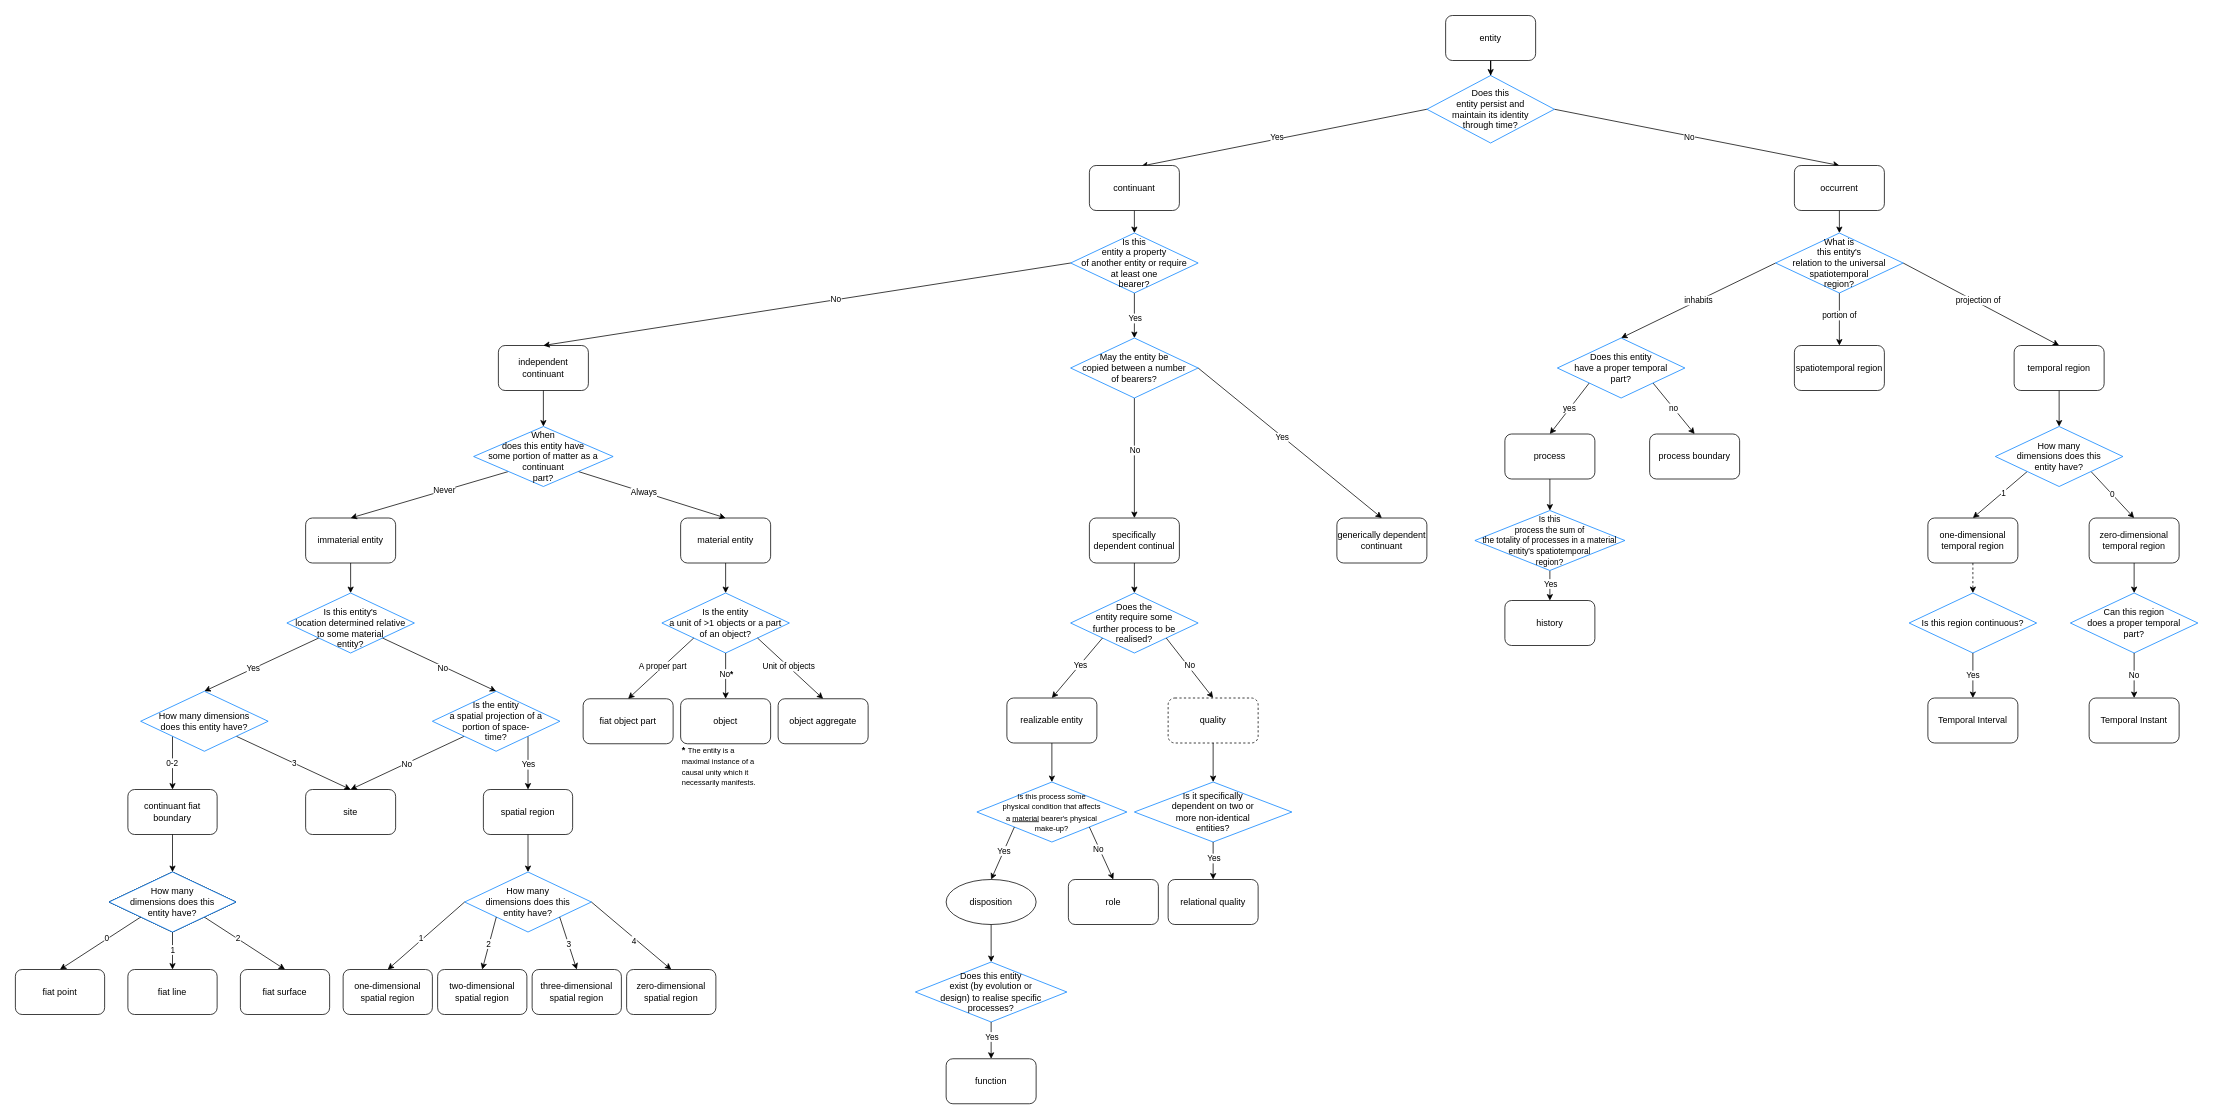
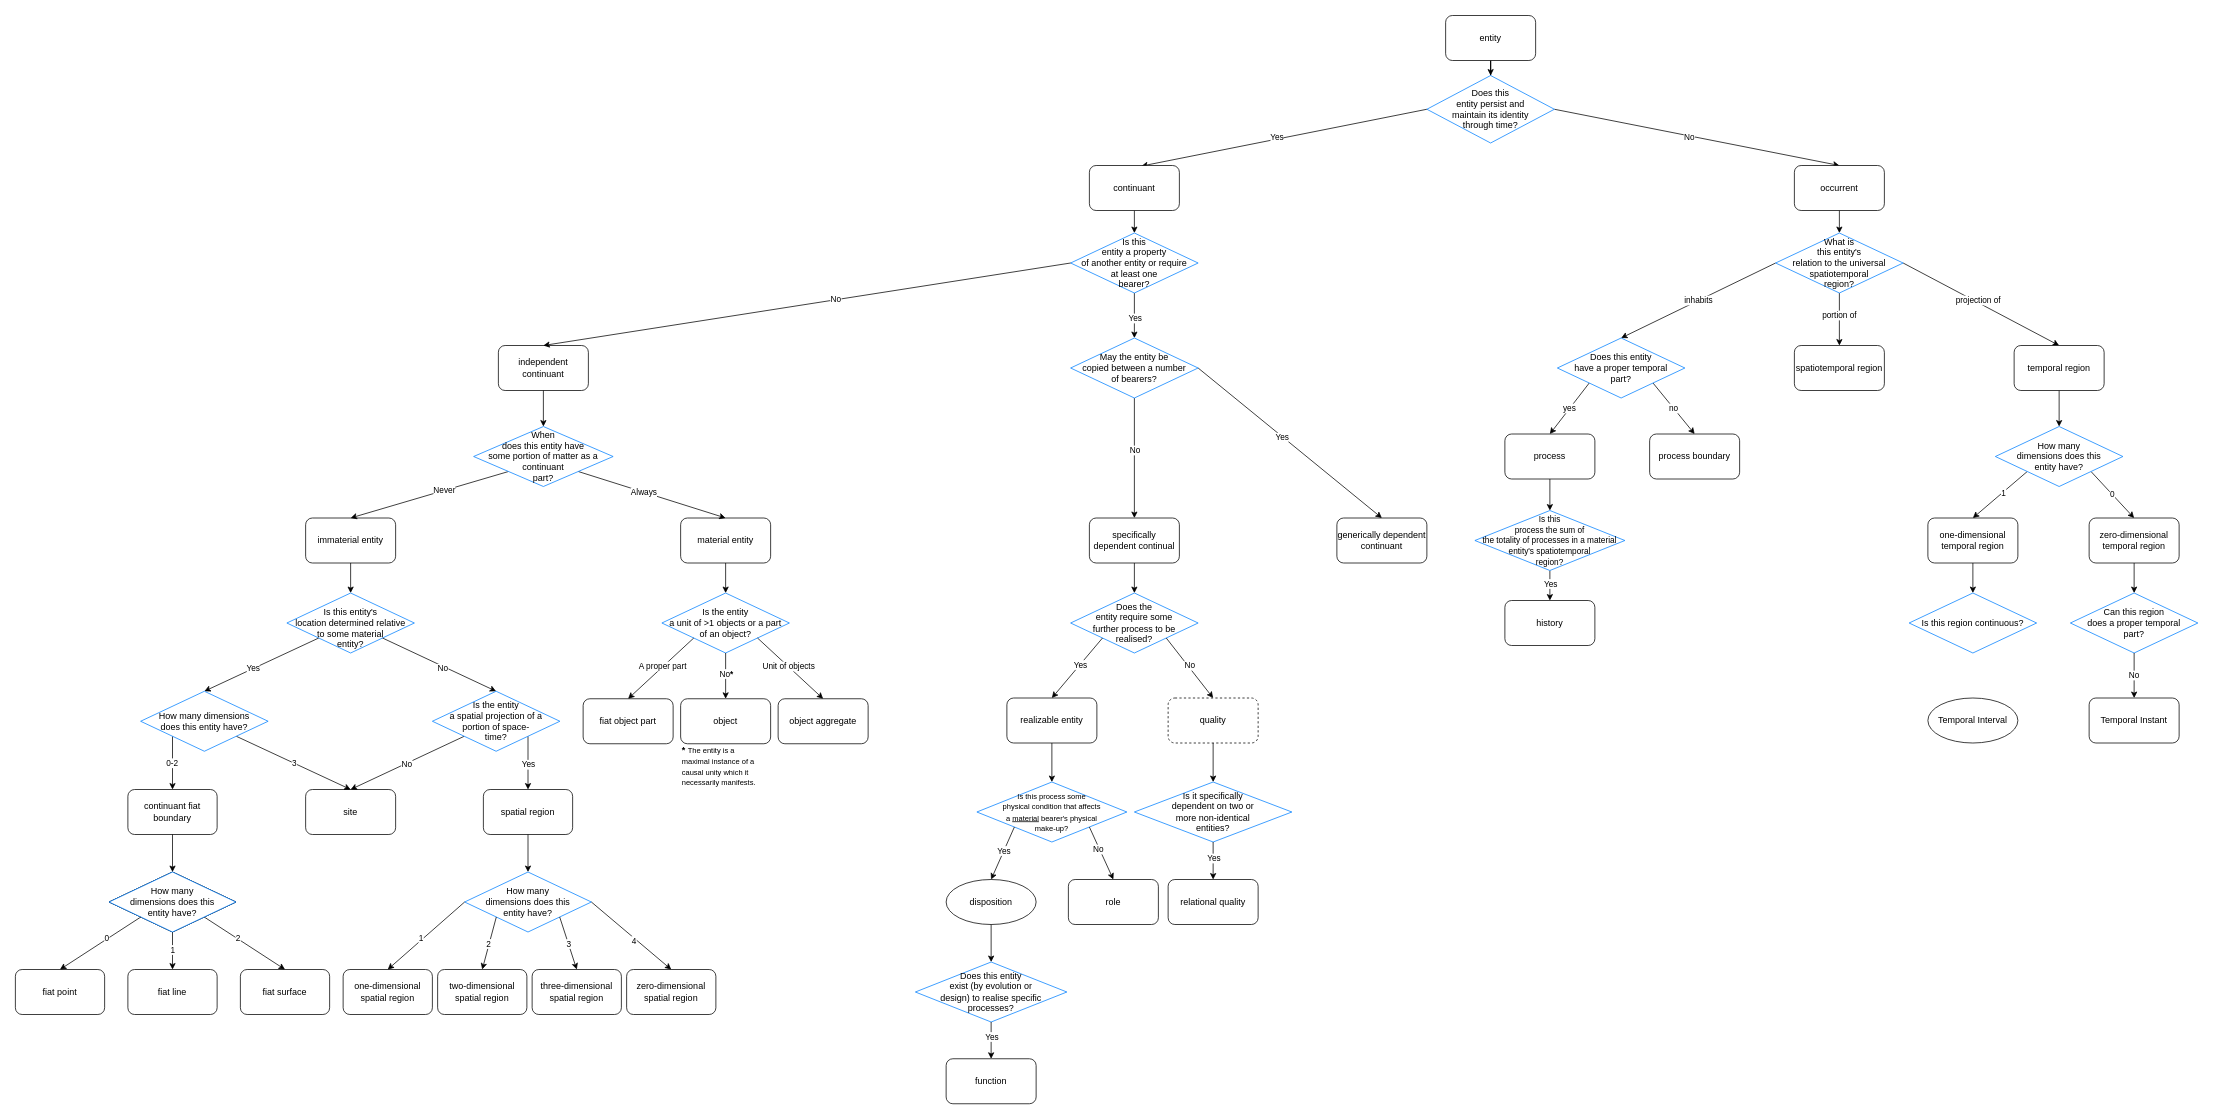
edge "one-dimensional temporal region" -> "Is this region continuous?": style dashed -> solid
edge "Is this region continuous?" -> "Temporal Interval": removed, label "Yes"
node "Temporal Interval": shape rounded rectangle -> ellipse
